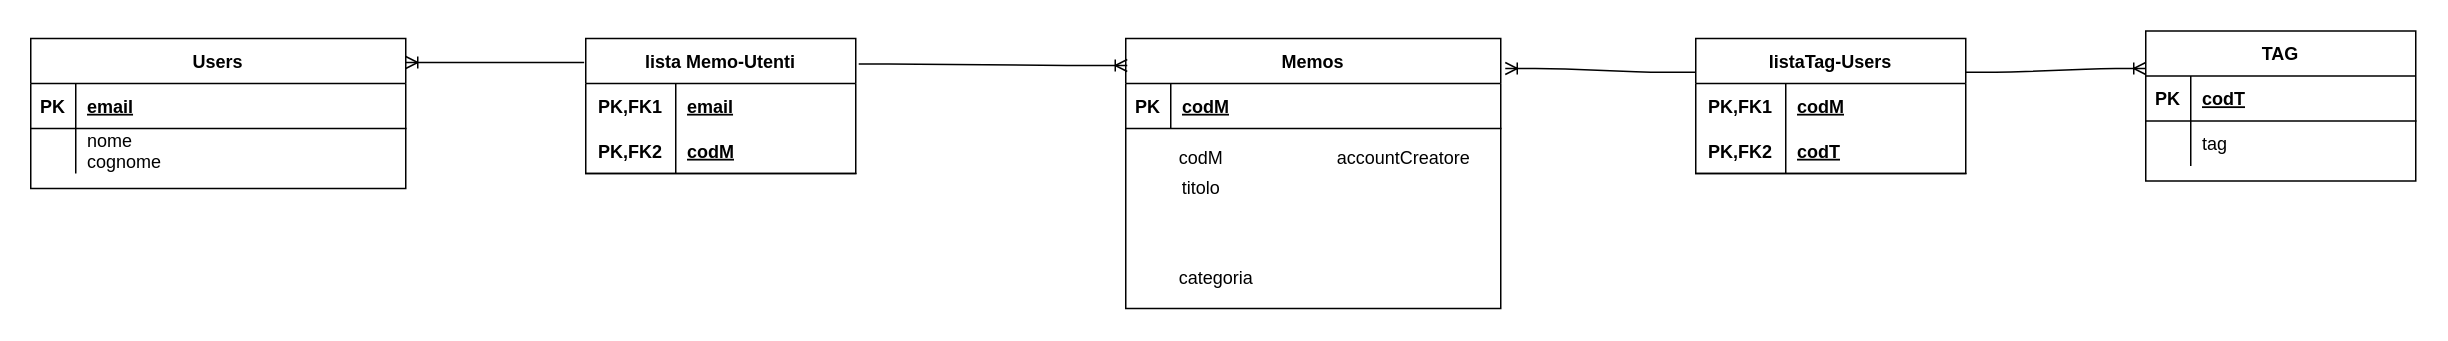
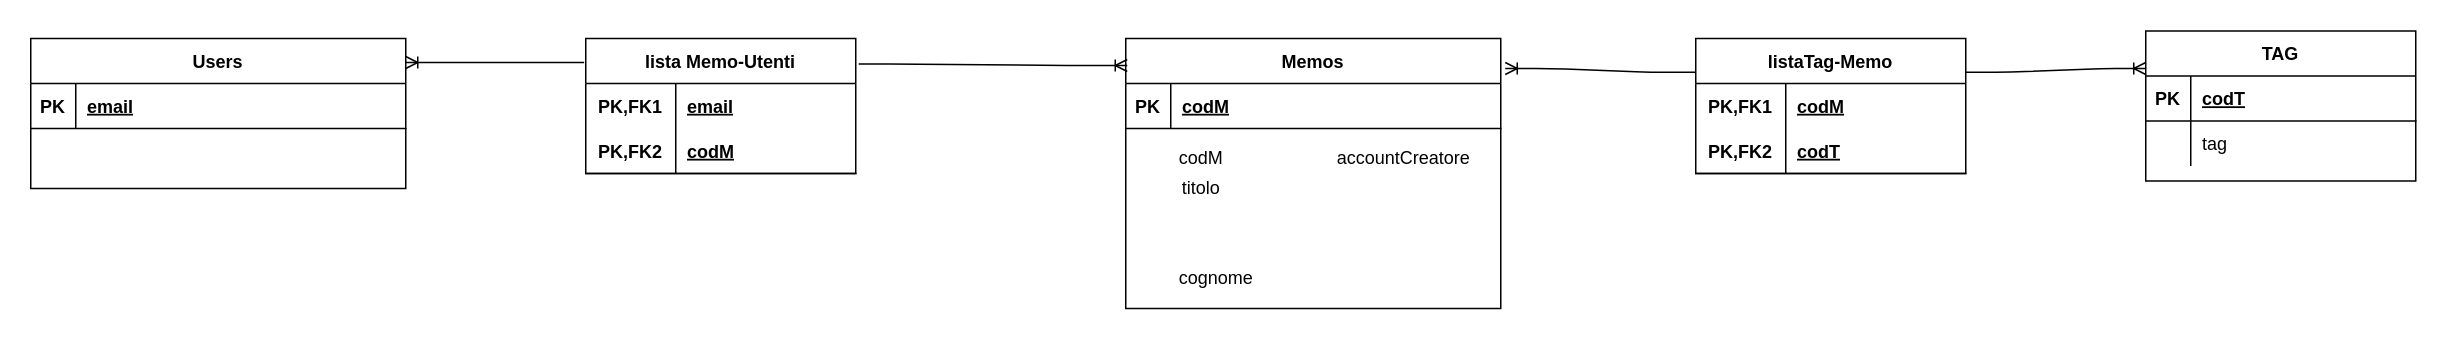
node "listaTag-Users": label "listaTag-Users" -> "listaTag-Memo"
node "nome cognome": removed
node "categoria": label "categoria" -> "cognome"
